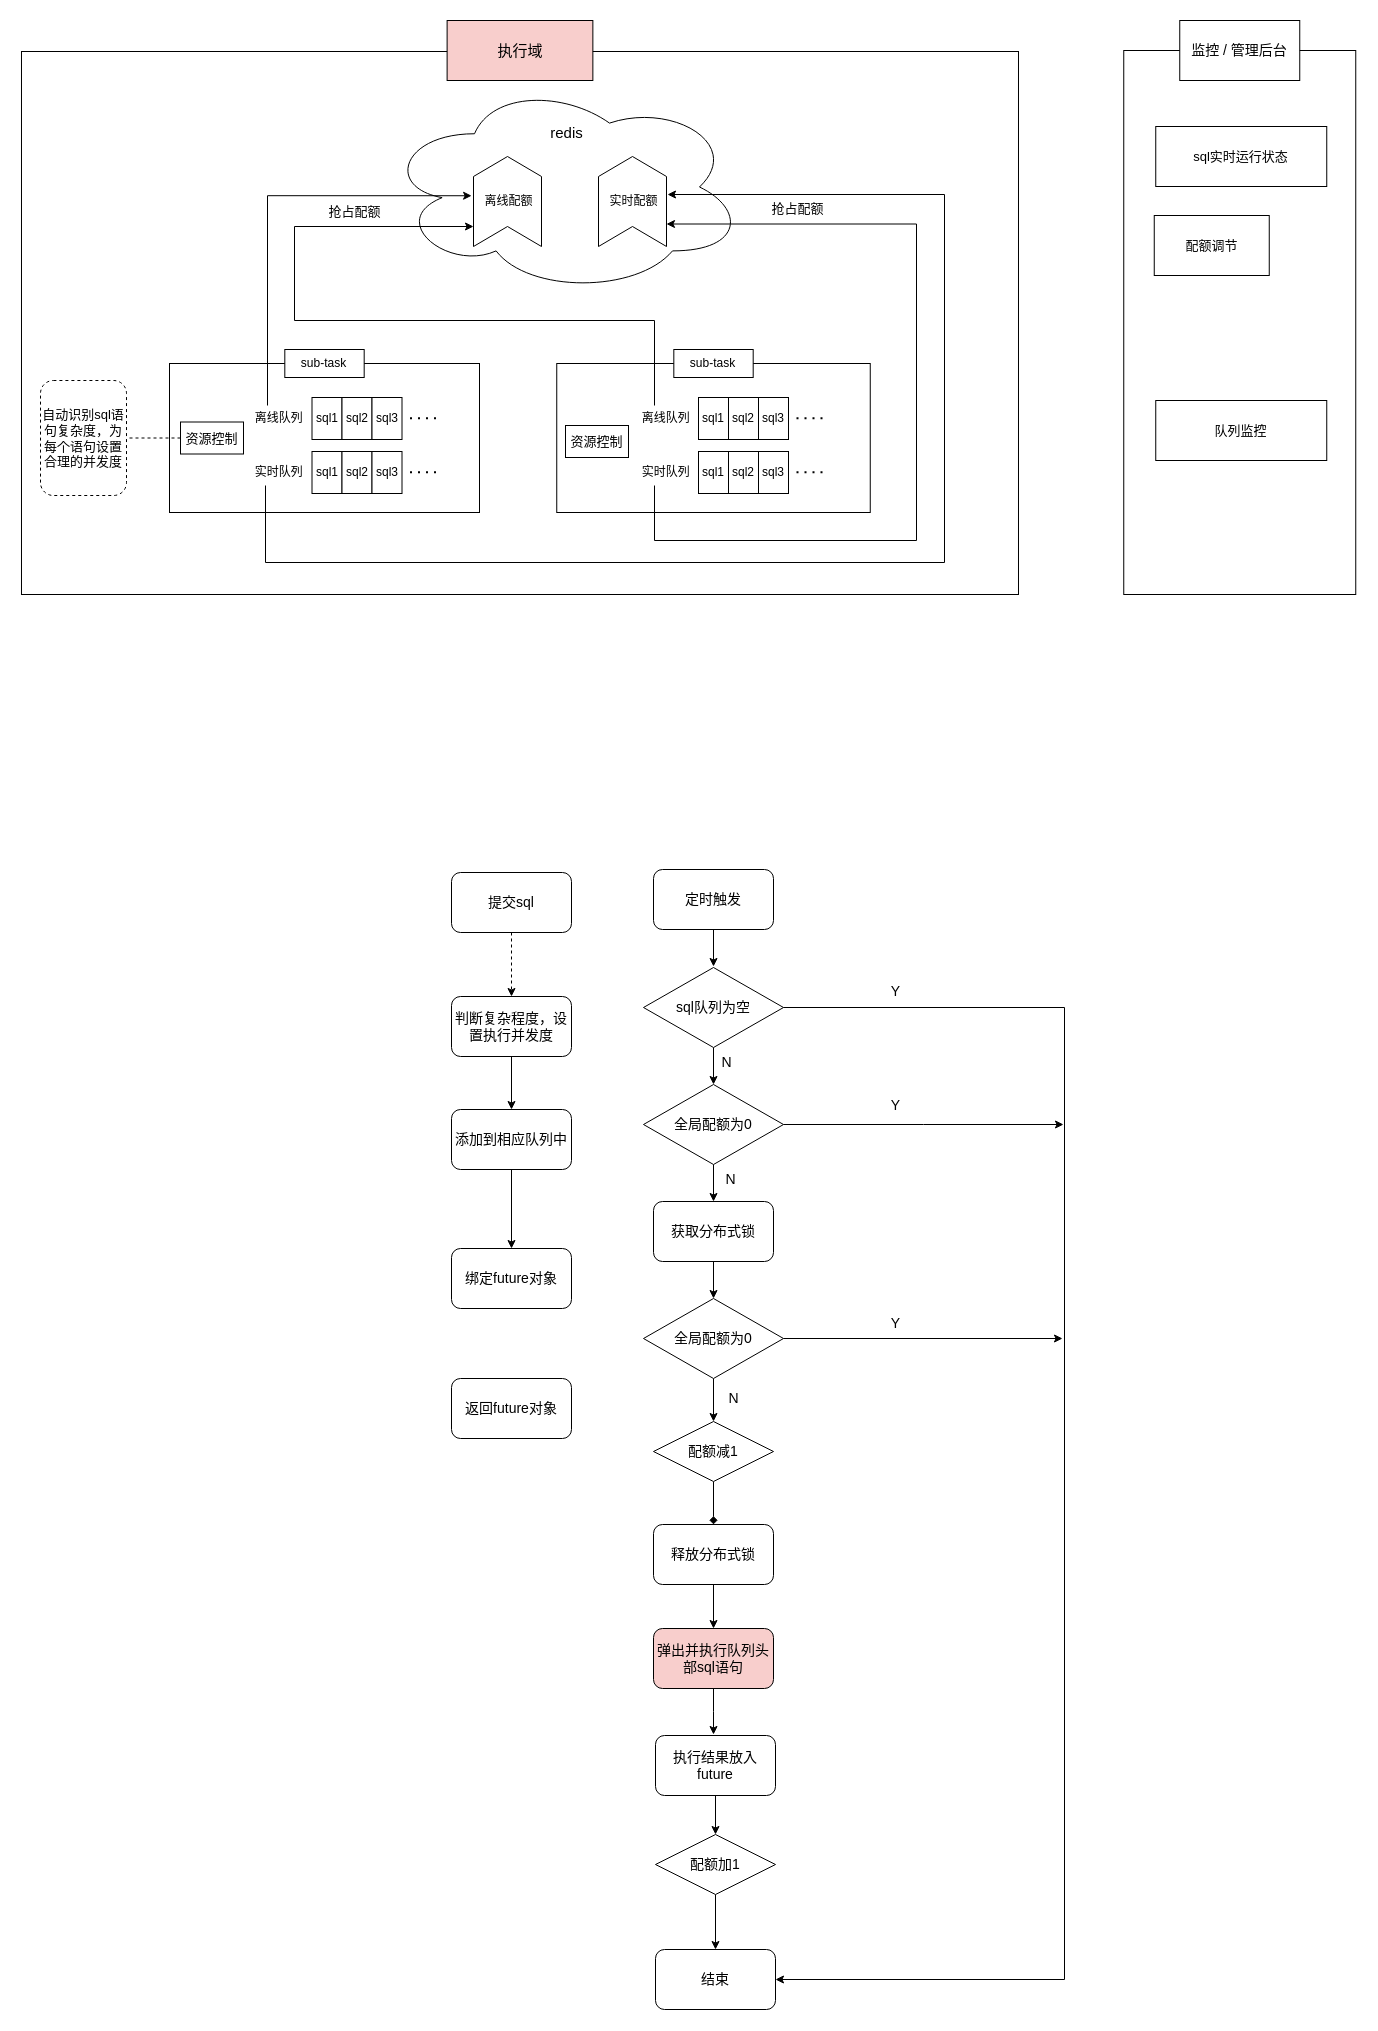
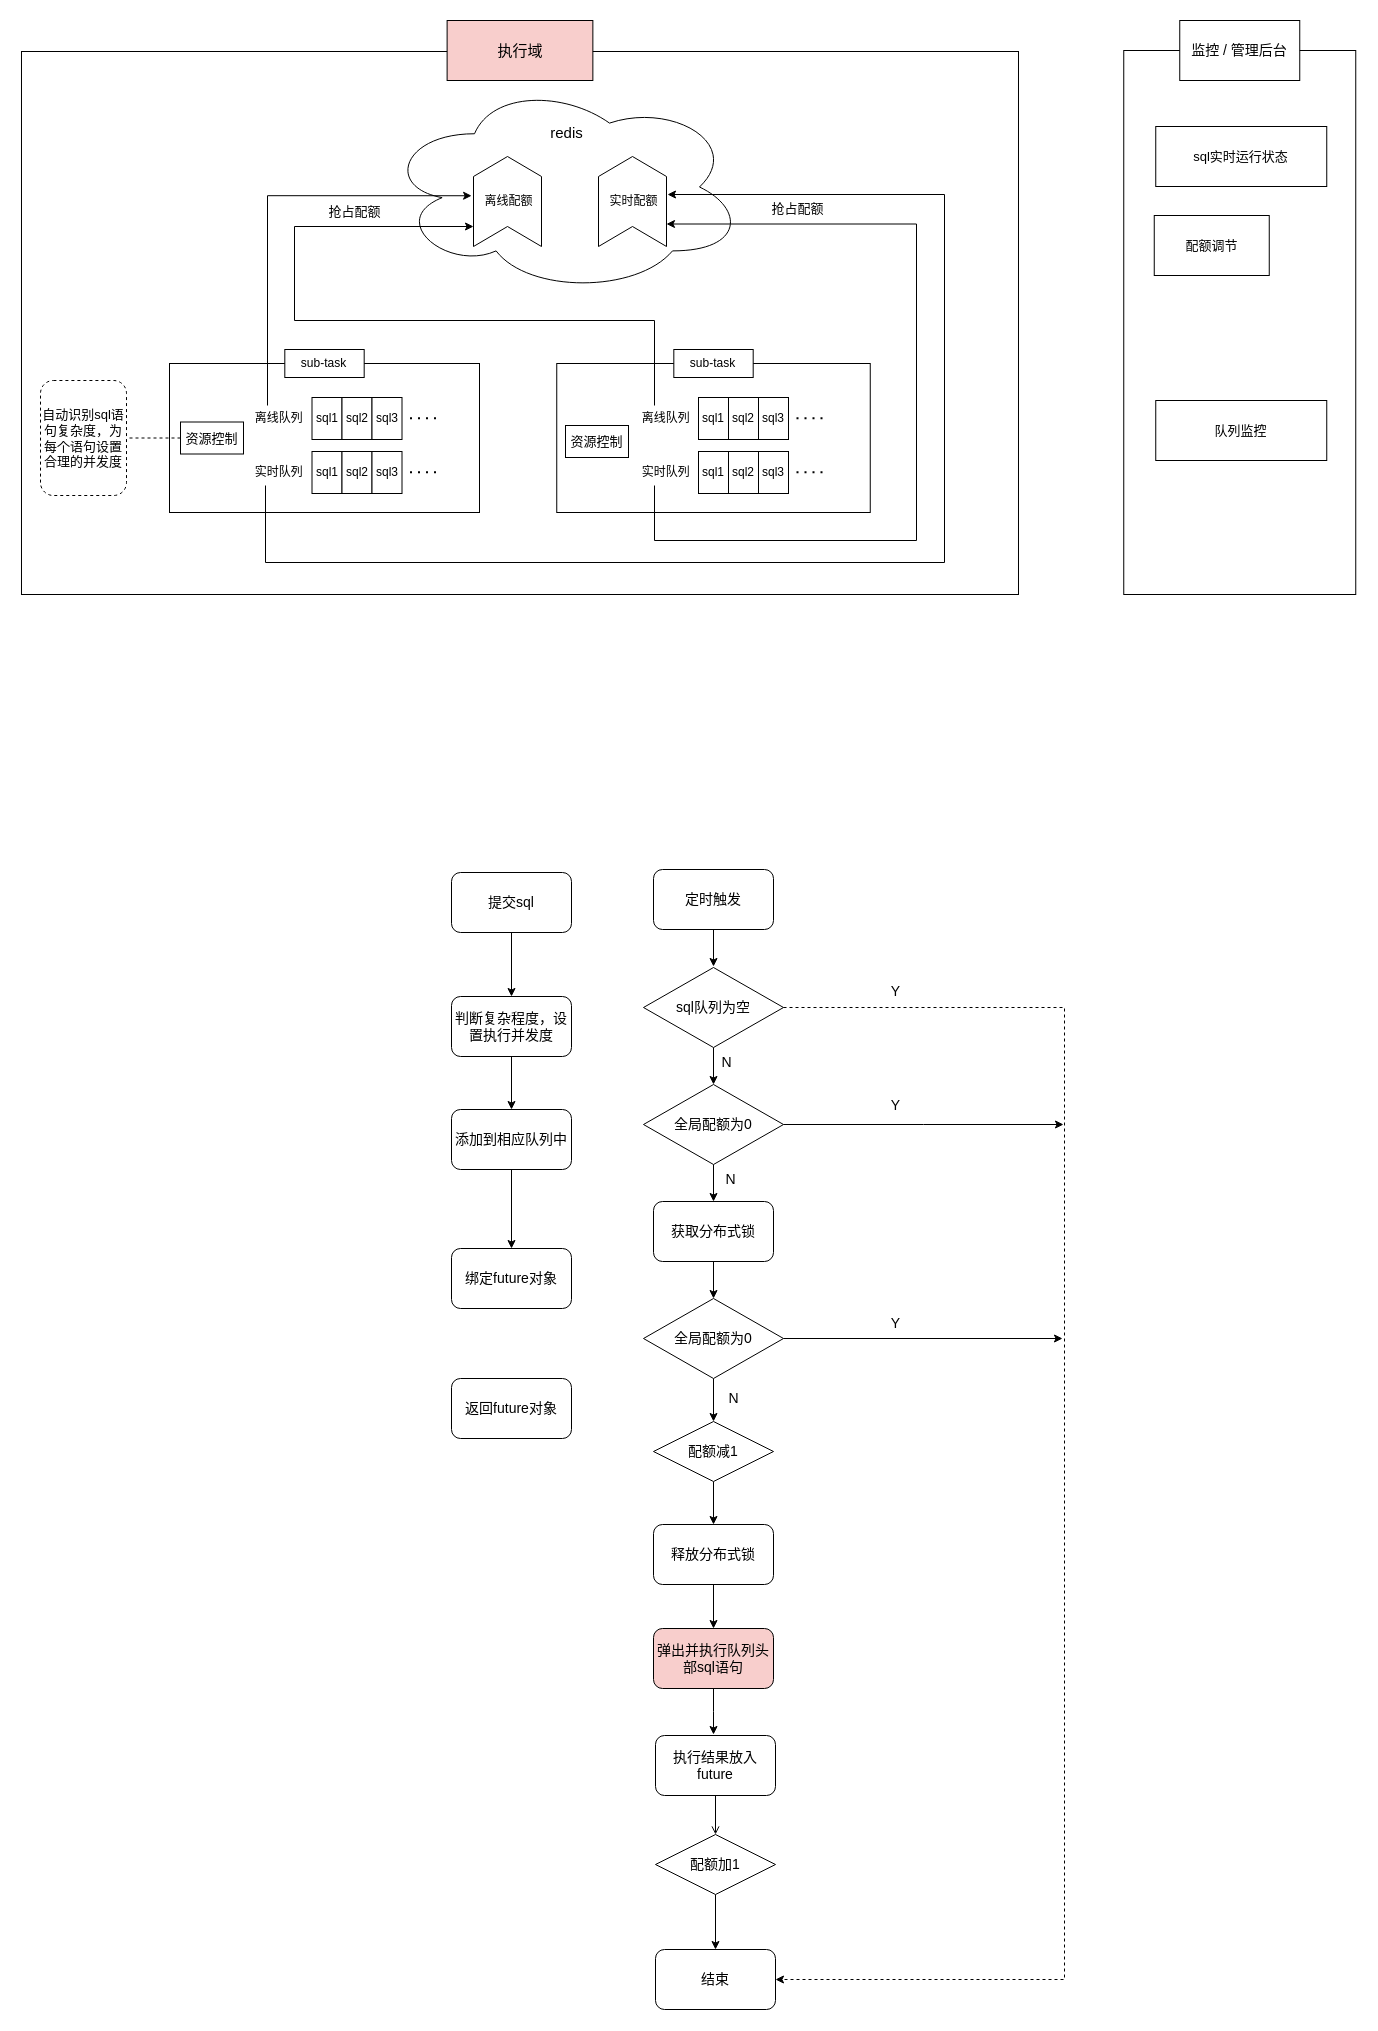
edge "提交sql" -> "判断复杂程度，设置执行并发度": style dashed -> solid
edge "sql队列为空" -> "结束": style solid -> dashed
edge "配额减1" -> "释放分布式锁": arrowhead diamond -> classic
edge "执行结果放入future" -> "配额加1": arrowhead classic -> open
